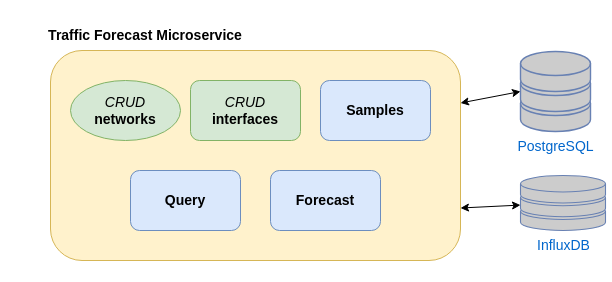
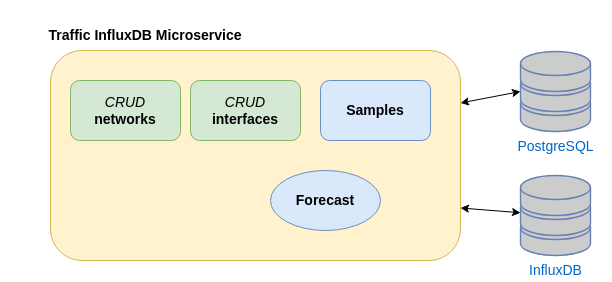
node "Traffic Forecast Microservice": label "Traffic Forecast Microservice" -> "Traffic InfluxDB Microservice"
node "CRUD networks": shape ellipse -> rounded rectangle
node "Query": removed
node "Forecast": shape rounded rectangle -> ellipse
node "InfluxDB": size 85x55 -> 70x80
